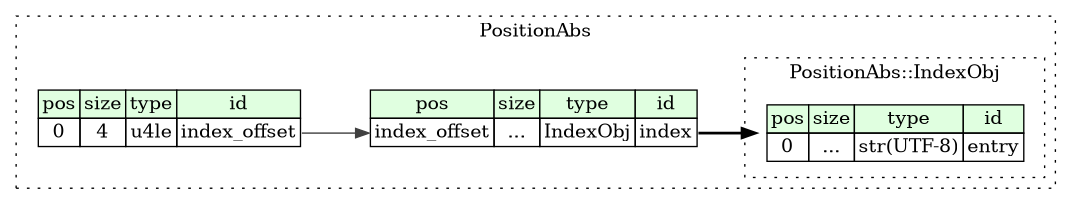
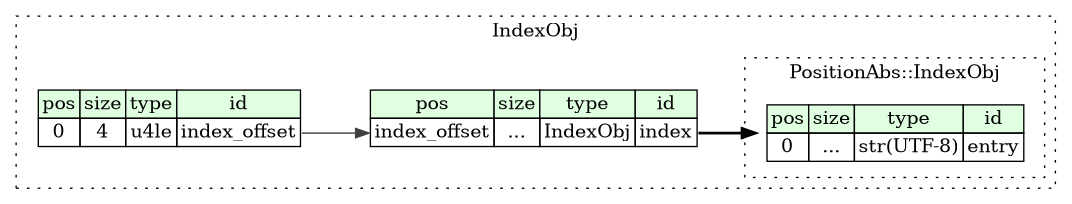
cluster "PositionAbs": label "PositionAbs" -> "IndexObj"
